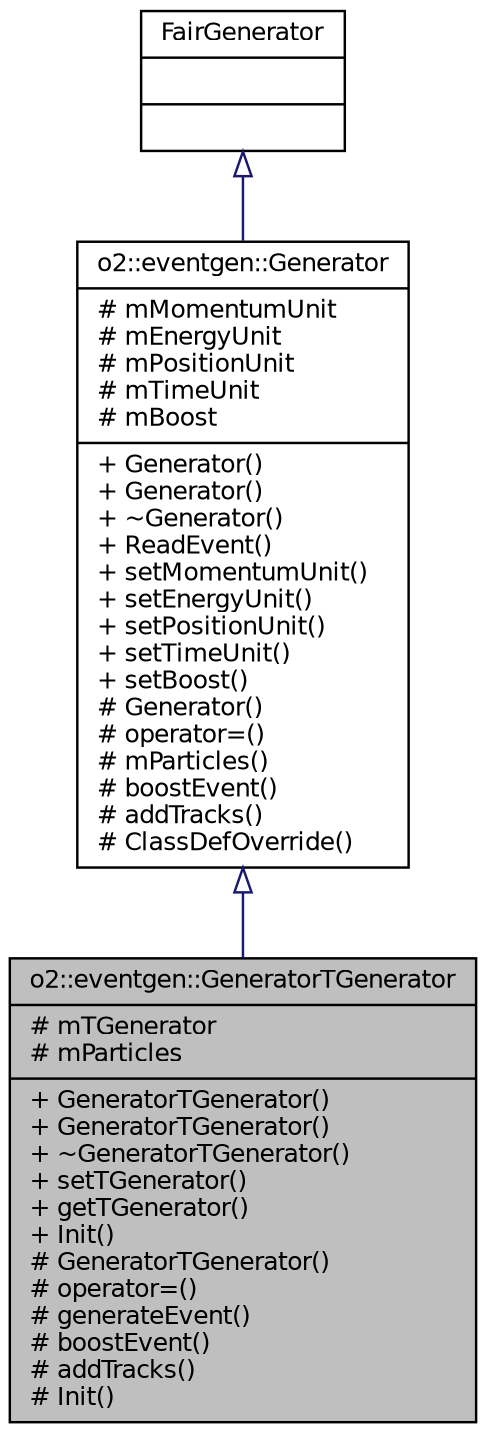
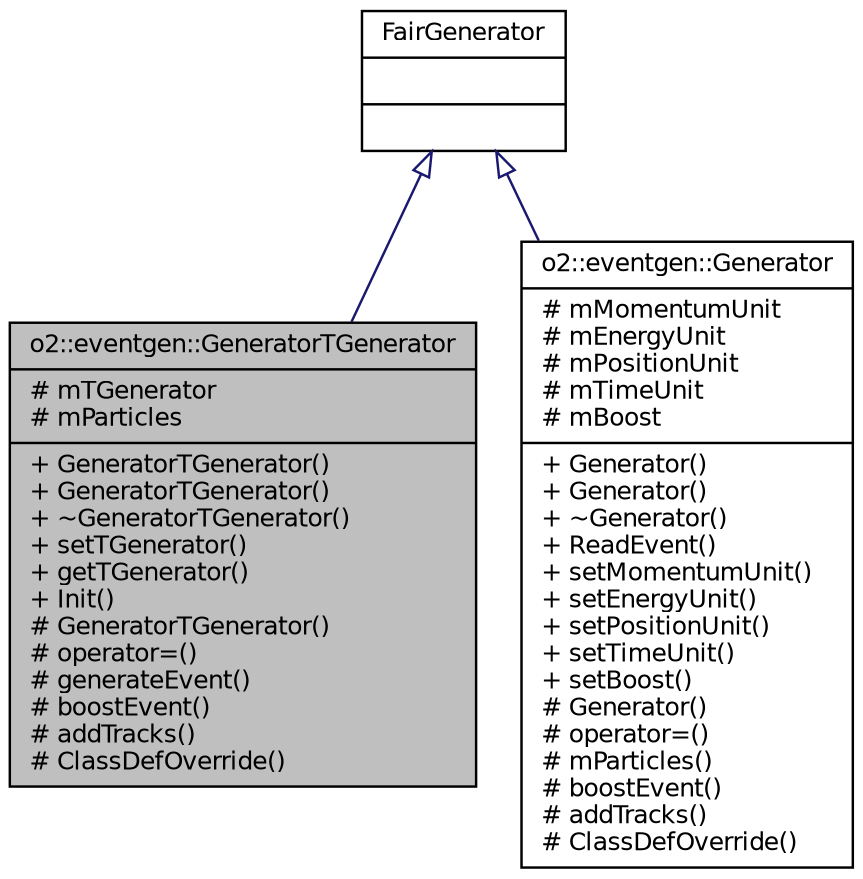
edge "o2::eventgen::GeneratorTGenerator" -> "o2::eventgen::Generator": now "o2::eventgen::GeneratorTGenerator" -> "FairGenerator"
node "o2::eventgen::GeneratorTGenerator": text "# Init()" -> "# ClassDefOverride()"
